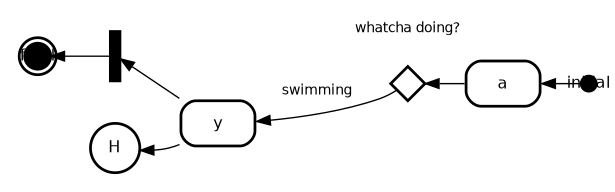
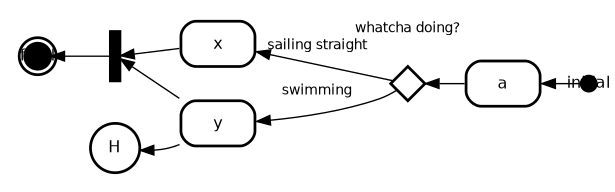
node "x": added
